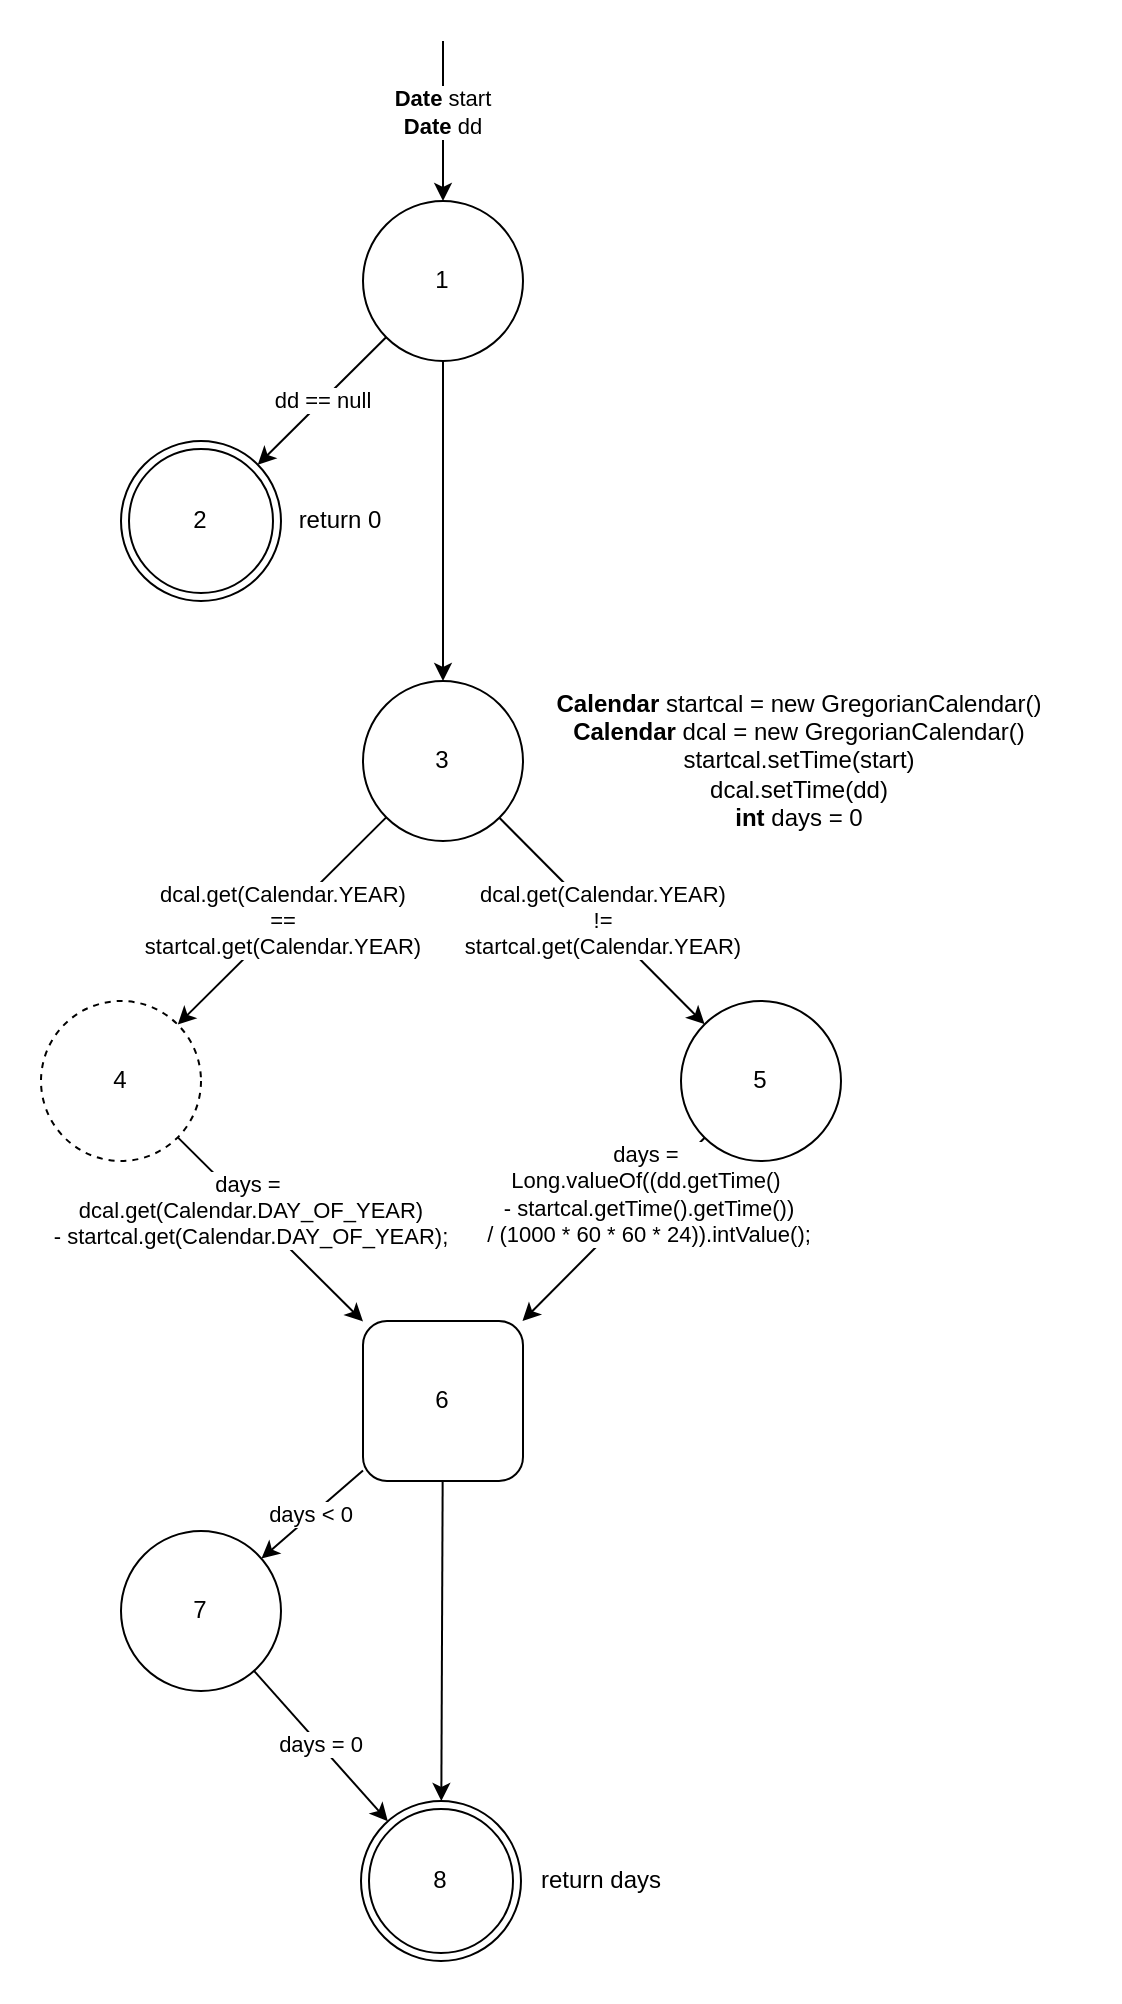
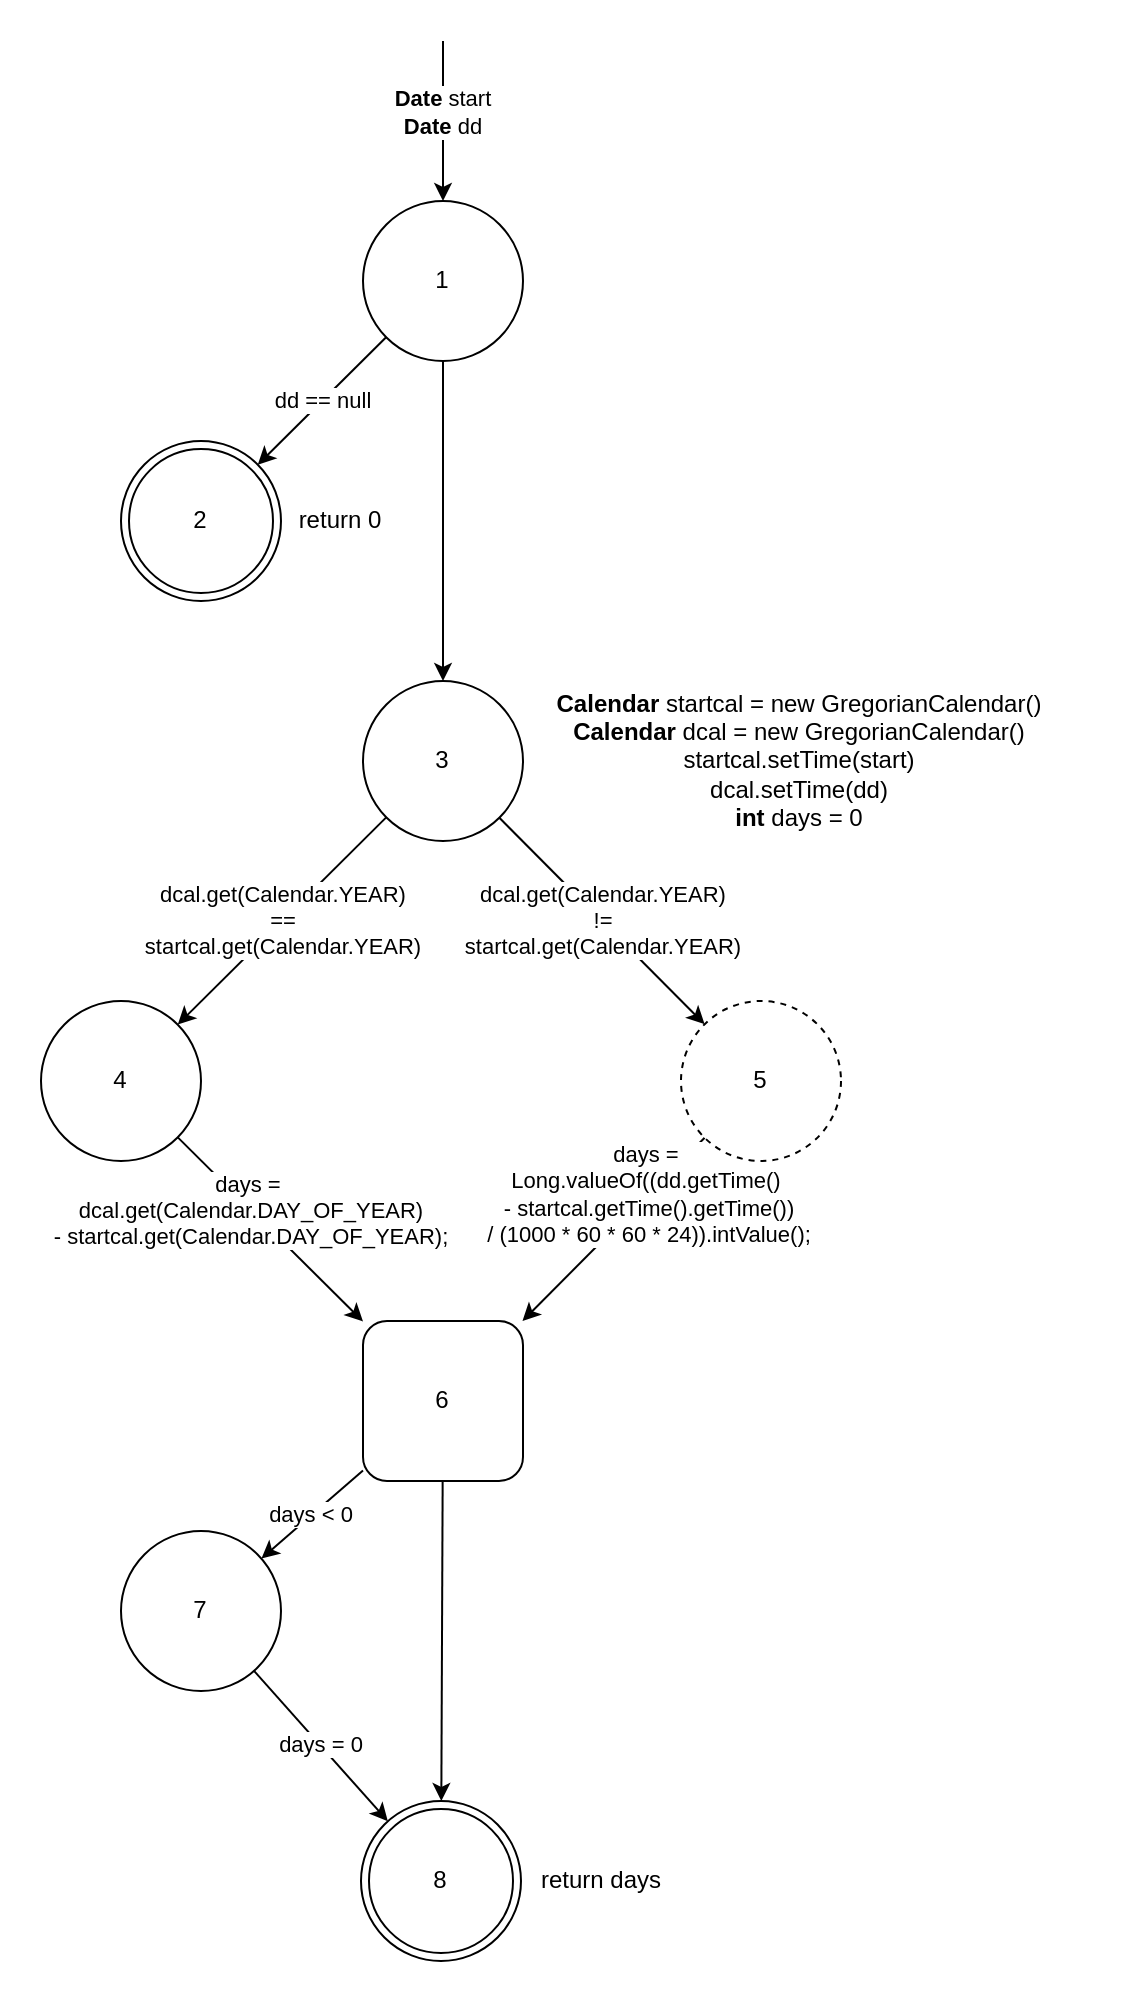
node "4": style dashed -> solid
node "5": style solid -> dashed
